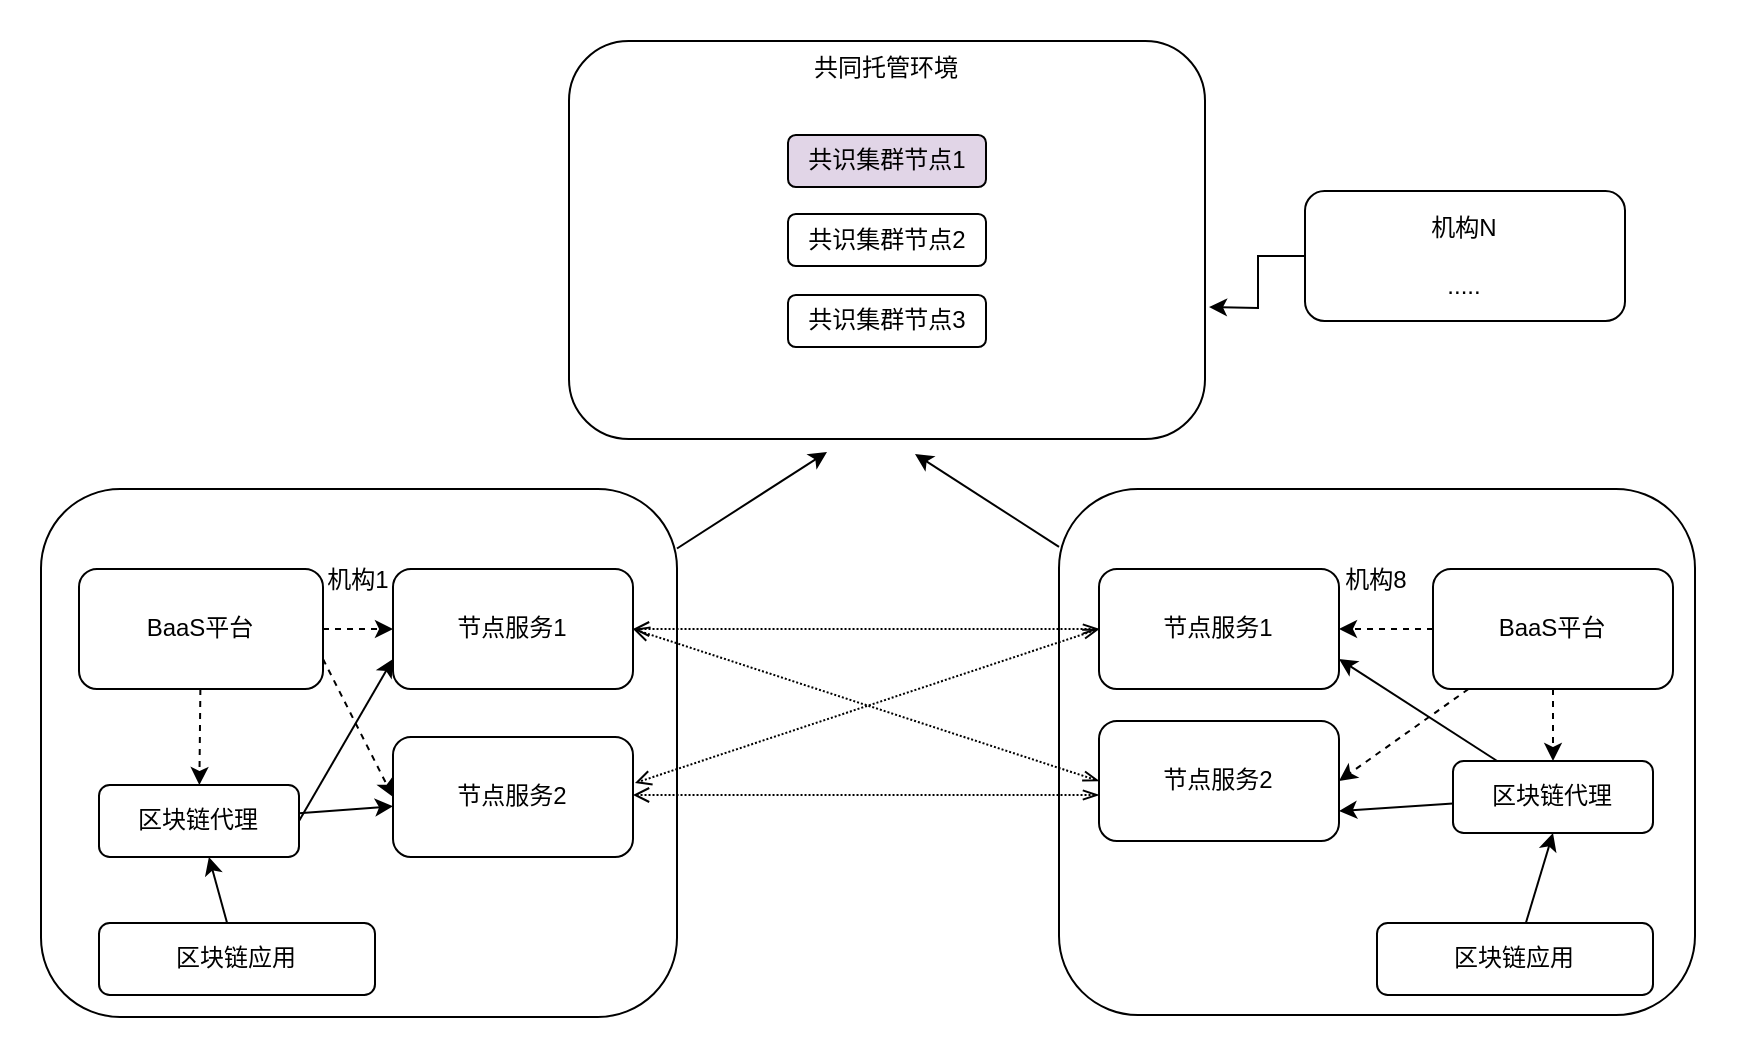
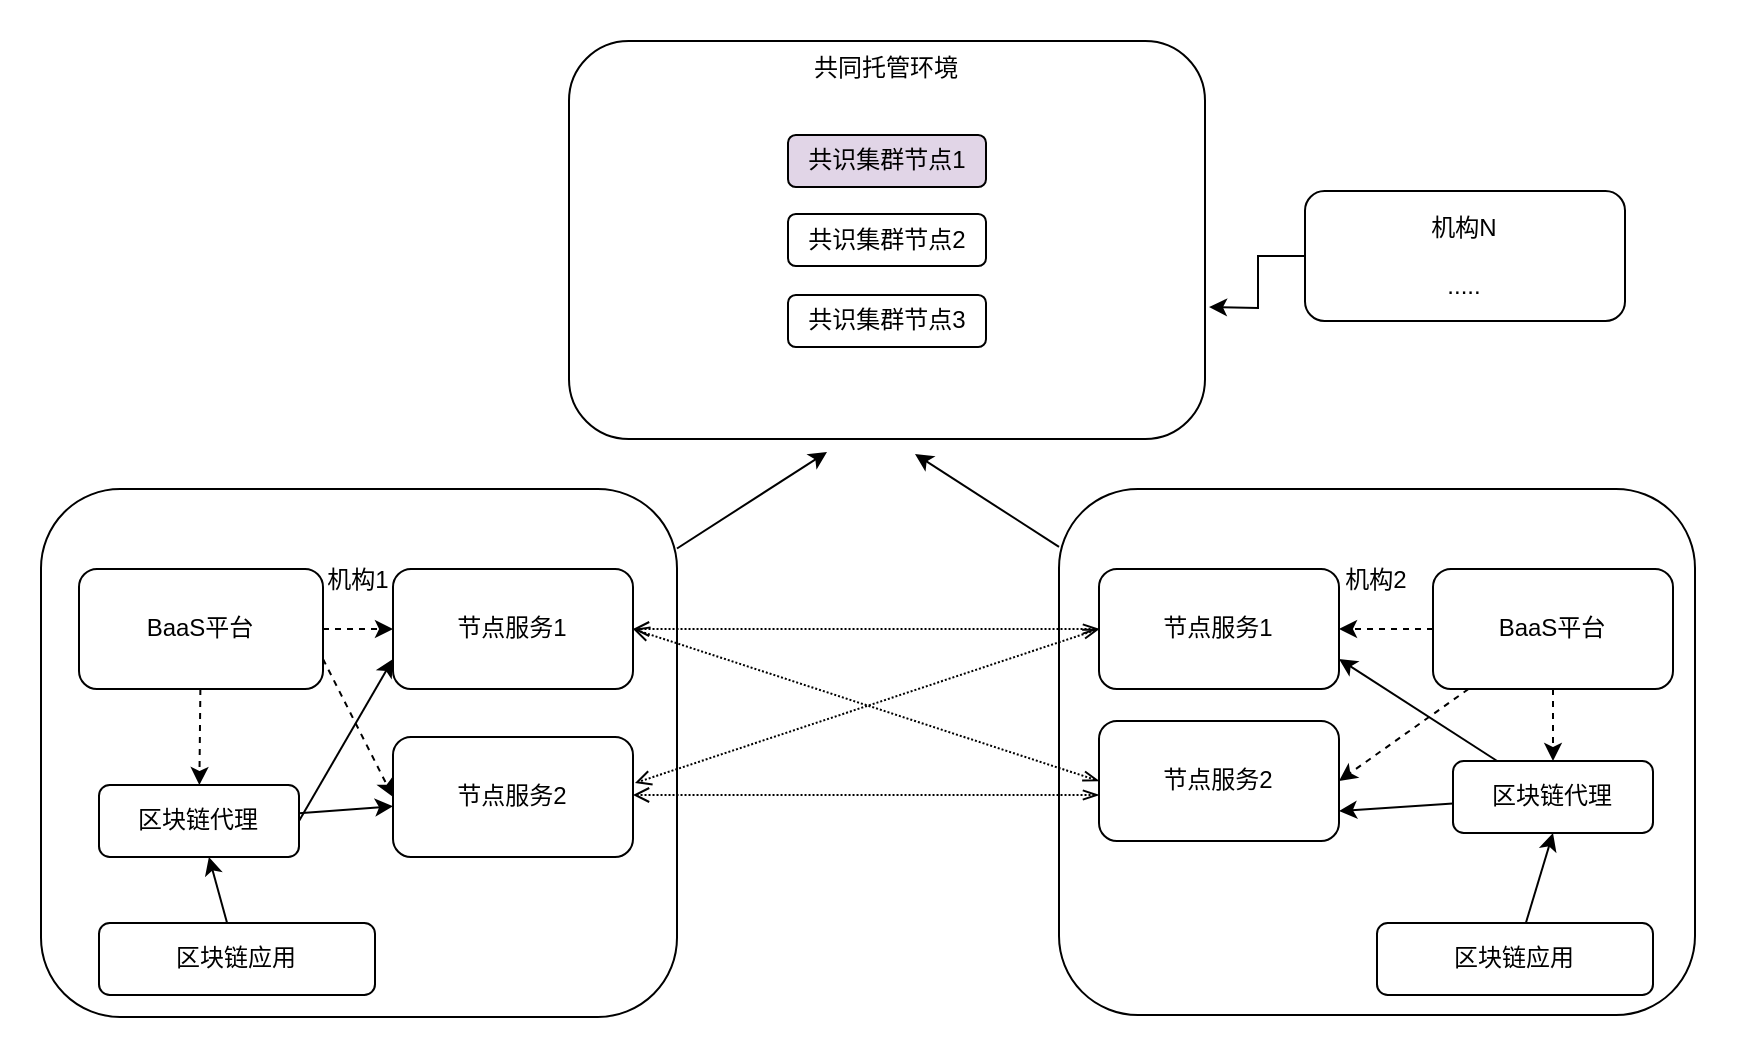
node "机构8": label "机构8" -> "机构2"
